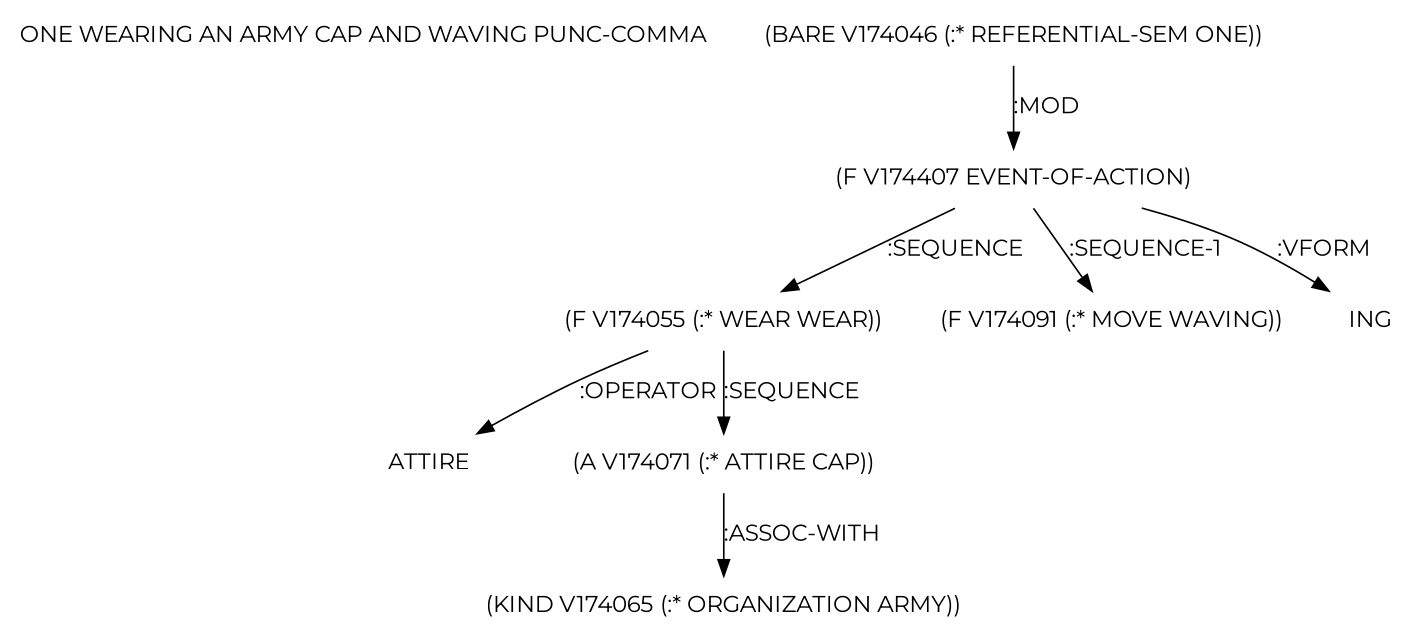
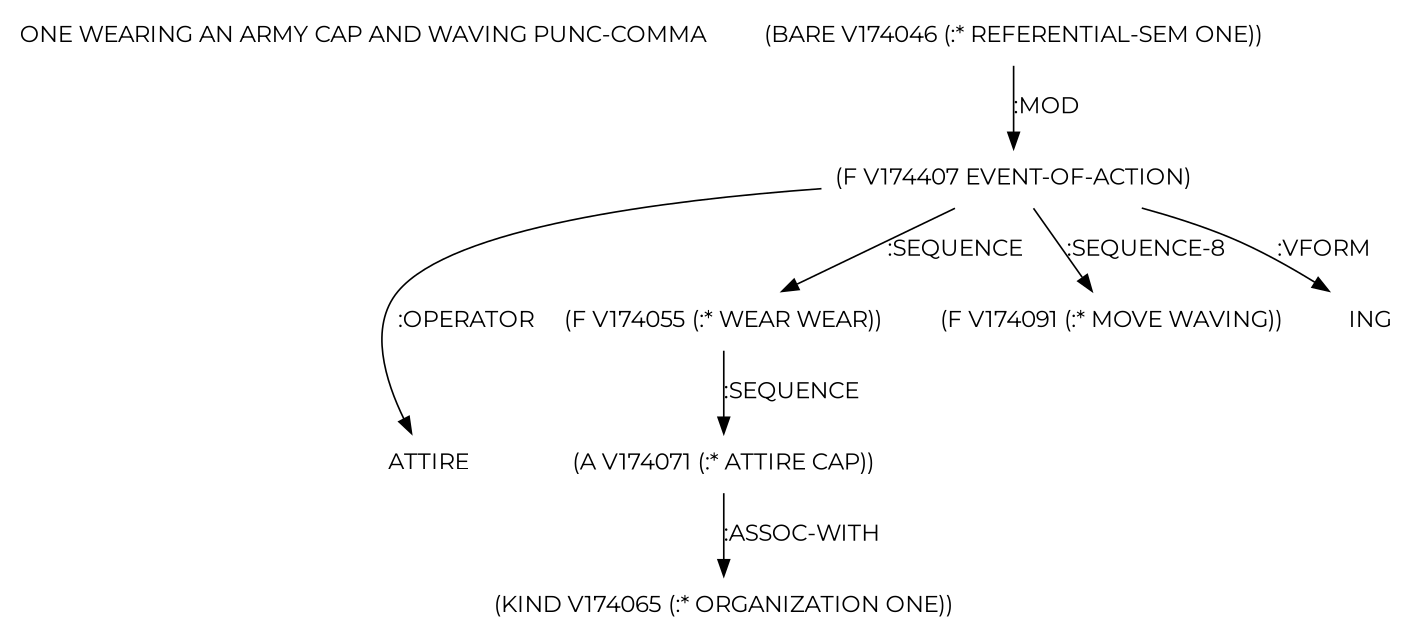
edge "(F V174407 EVENT-OF-ACTION)" -> "(F V174091 (:* MOVE WAVING))": label ":SEQUENCE-1" -> ":SEQUENCE-8"
edge "(F V174055 (:* WEAR WEAR))" -> "ATTIRE": now "(F V174407 EVENT-OF-ACTION)" -> "ATTIRE"
node "(KIND V174065 (:* ORGANIZATION ARMY))": label "(KIND V174065 (:* ORGANIZATION ARMY))" -> "(KIND V174065 (:* ORGANIZATION ONE))"
